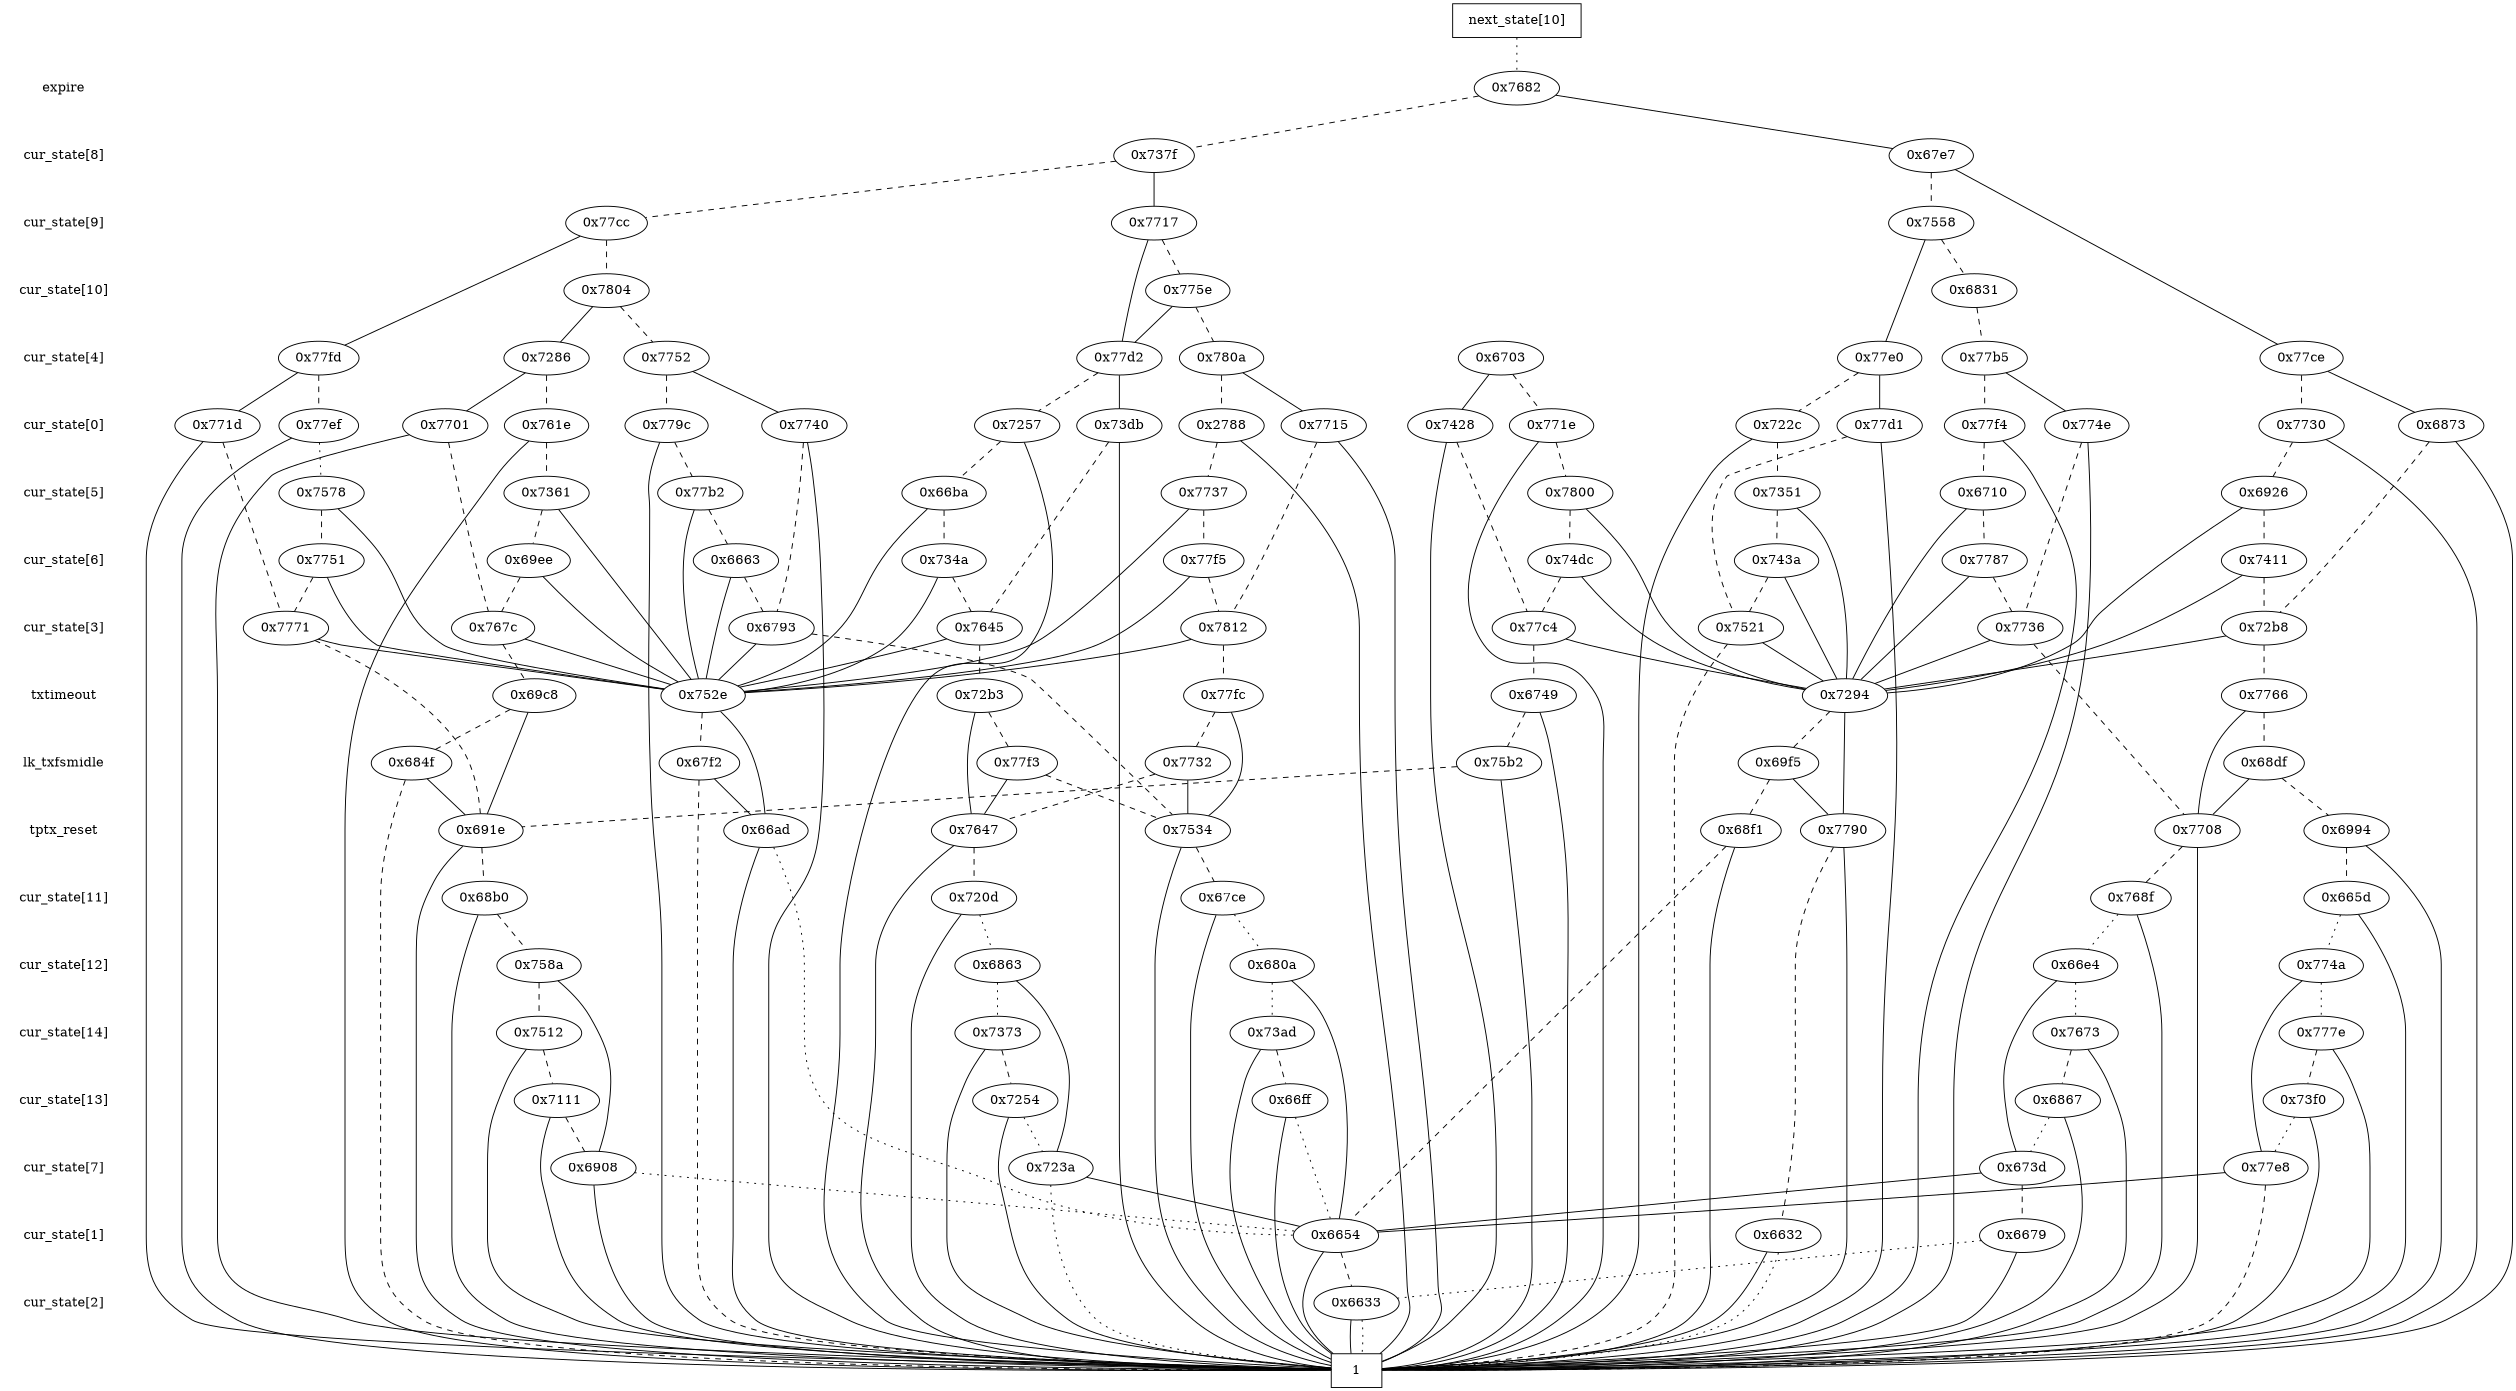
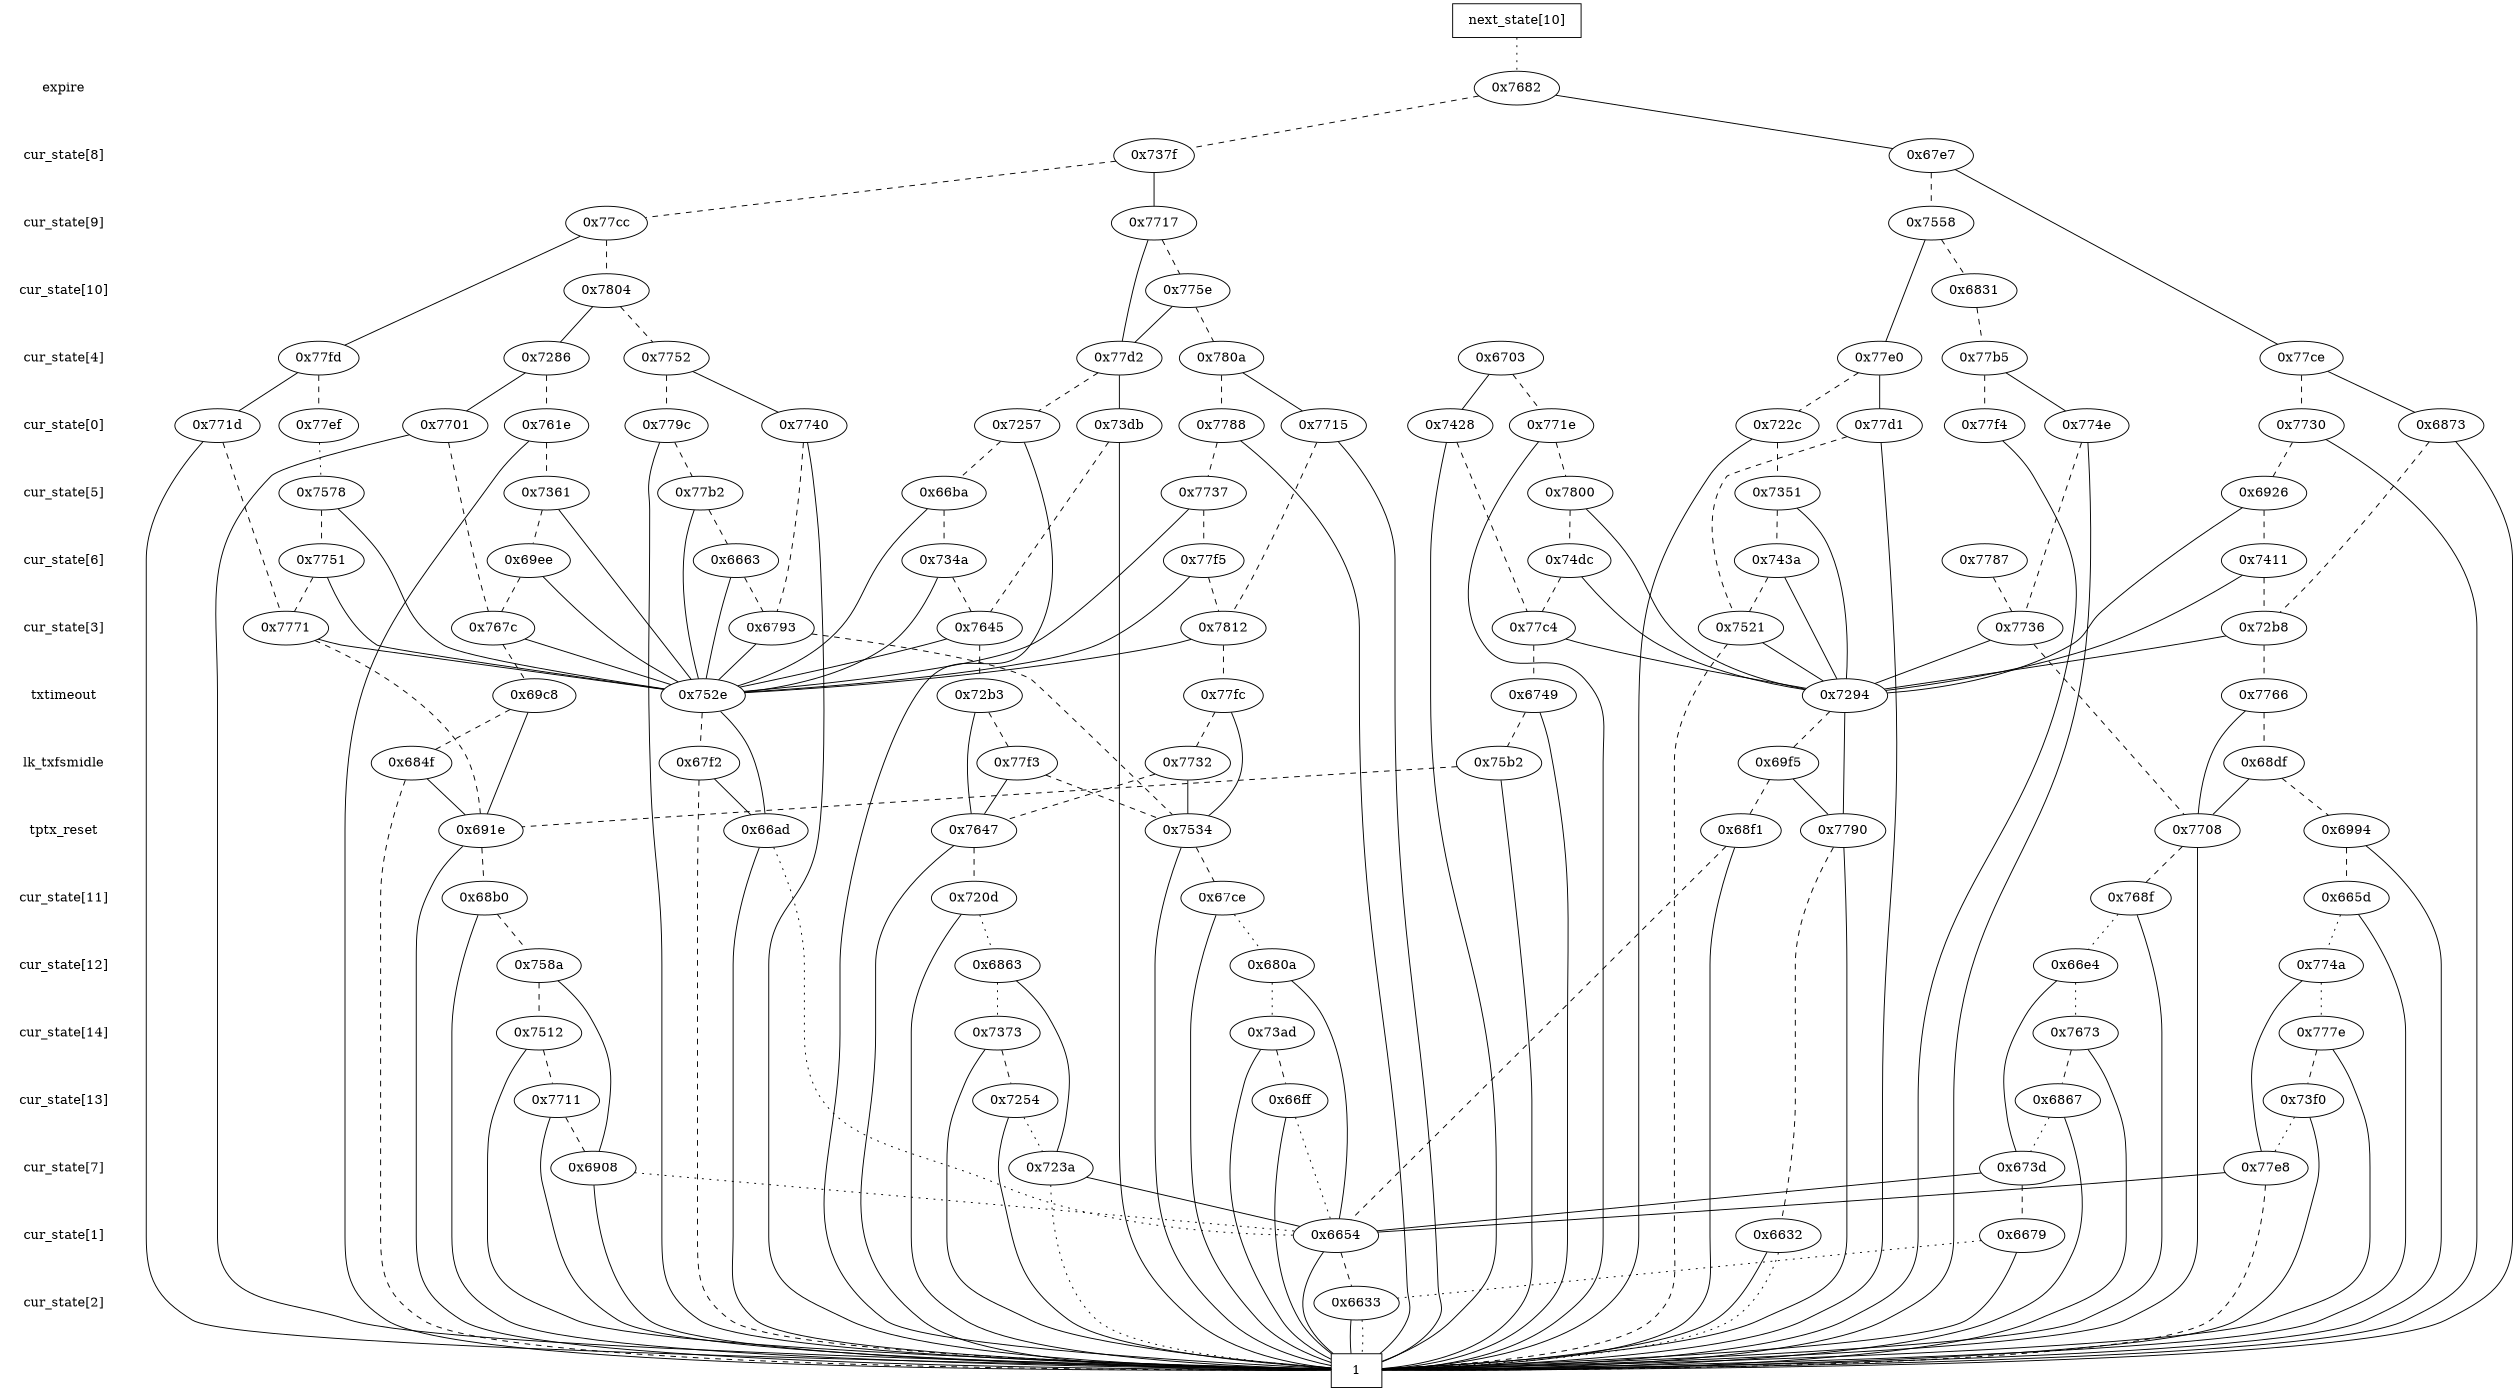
node "0x2788": label "0x2788" -> "0x7788"
node "0x6710": removed
edge "0x7787" -- "0x7294": removed
node "0x7111": label "0x7111" -> "0x7711"
edge "0x77ef" -- "1": removed
